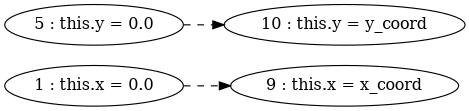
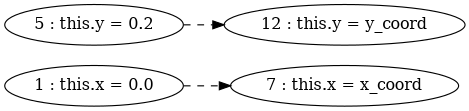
node "5 : this.y = 0.0": label "5 : this.y = 0.0" -> "5 : this.y = 0.2"
node "10 : this.y = y_coord": label "10 : this.y = y_coord" -> "12 : this.y = y_coord"
node "9 : this.x = x_coord": label "9 : this.x = x_coord" -> "7 : this.x = x_coord"
